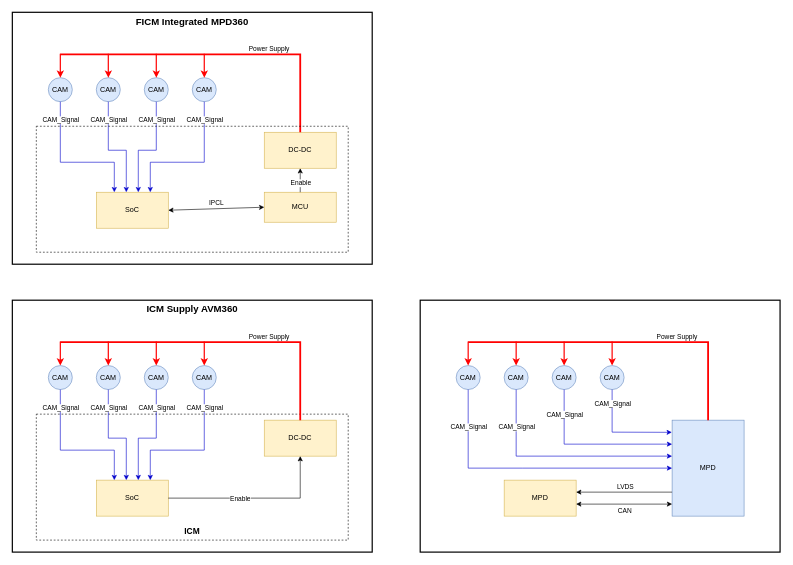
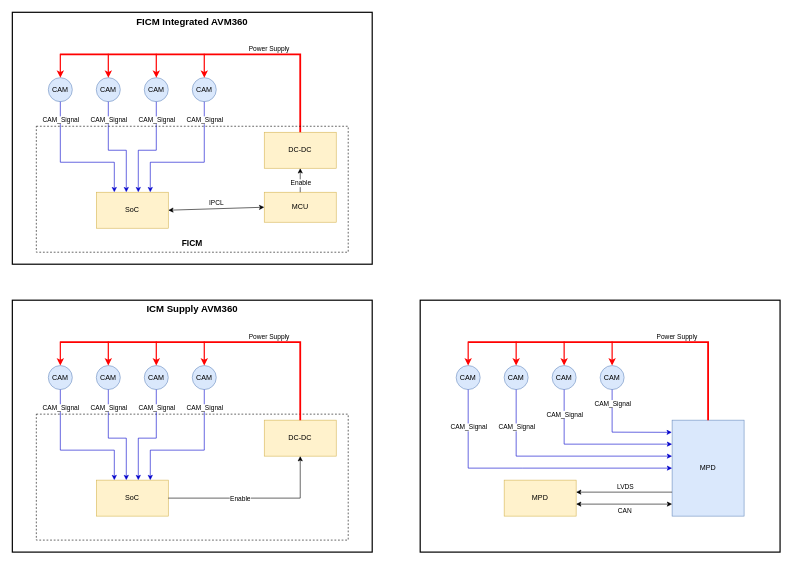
node "FICM Integrated MPD360": label "FICM Integrated MPD360" -> "FICM Integrated AVM360"
node "FICM": added
node "ICM": removed
